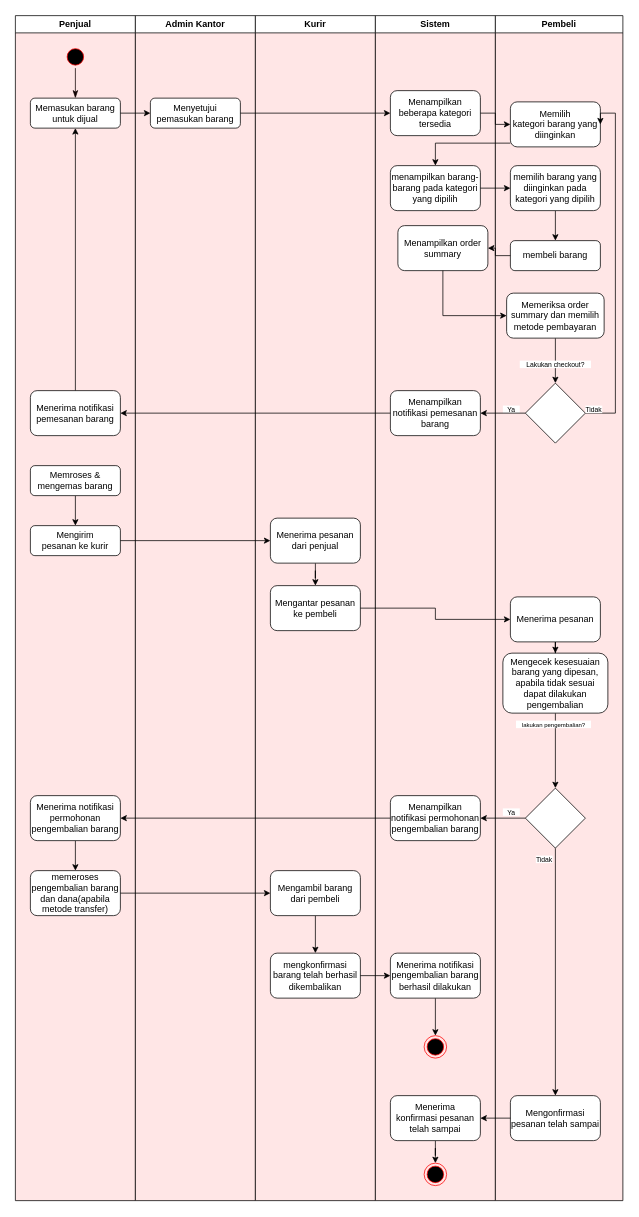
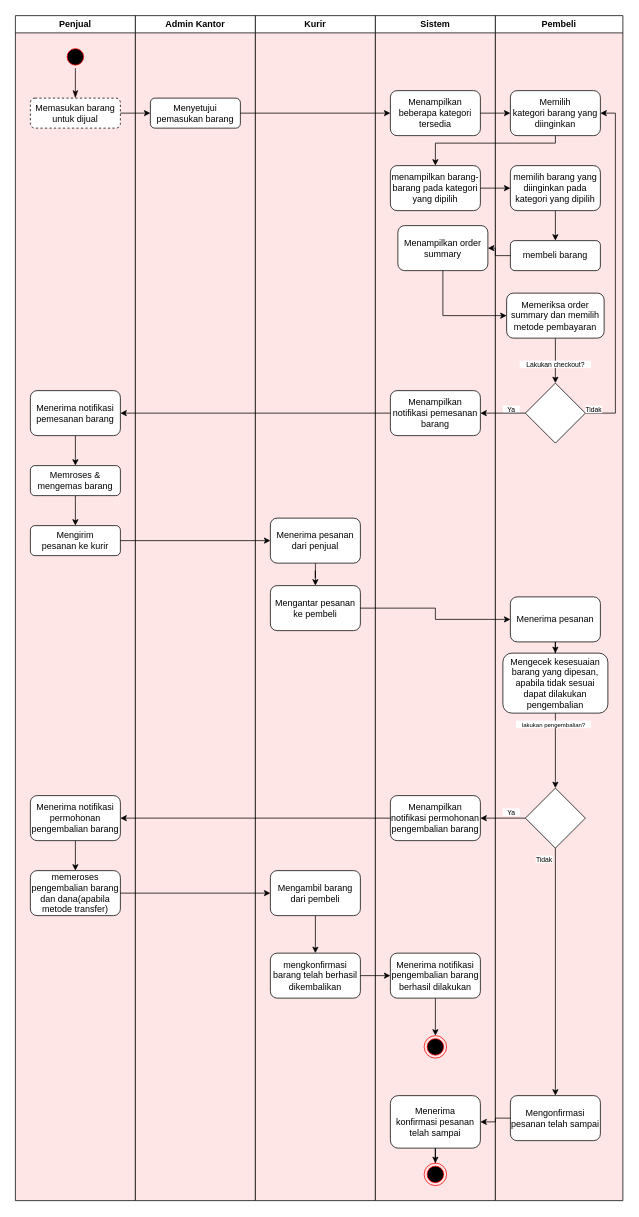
node "Memasukan baranguntuk dijual": style solid -> dashed
node "Memilihkategori barang yang diinginkan": moved (555, 124) -> (555, 113)
edge "Menerima notifikasi pemesanan barang" -> "Memasukan baranguntuk dijual": now "Menerima notifikasi pemesanan barang" -> "Memroses & mengemas barang"
node "Menerima konfirmasi pesanan telah sampai": size 90x45 -> 90x53
